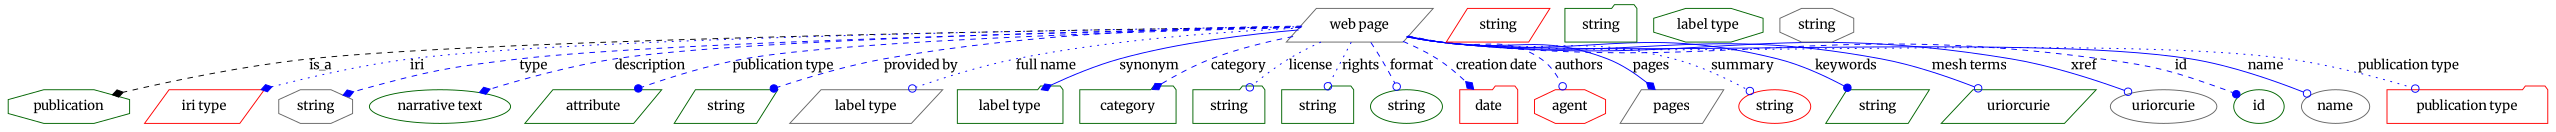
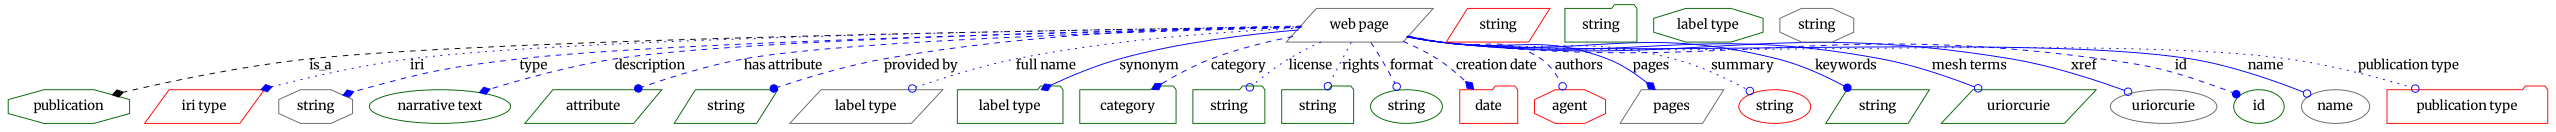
edge "web page" -> "attribute": label "publication type" -> "has attribute"
